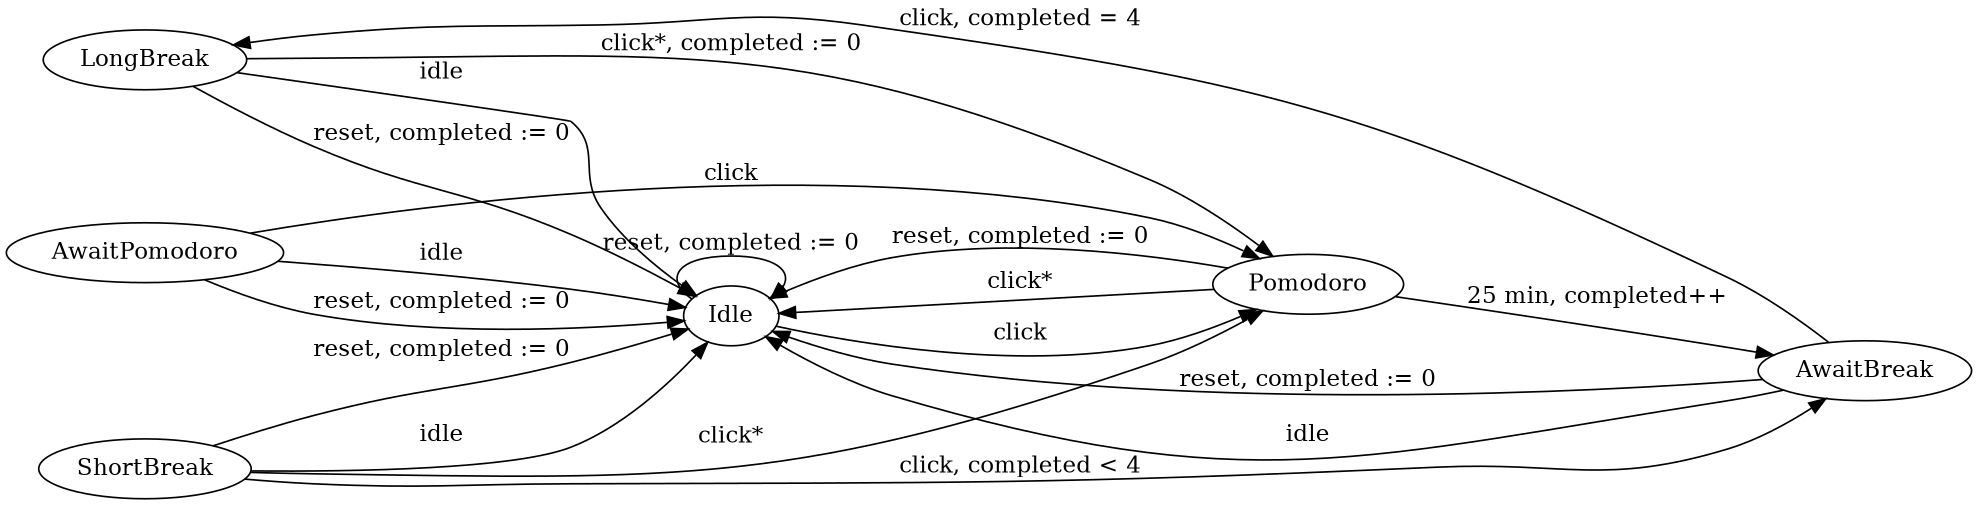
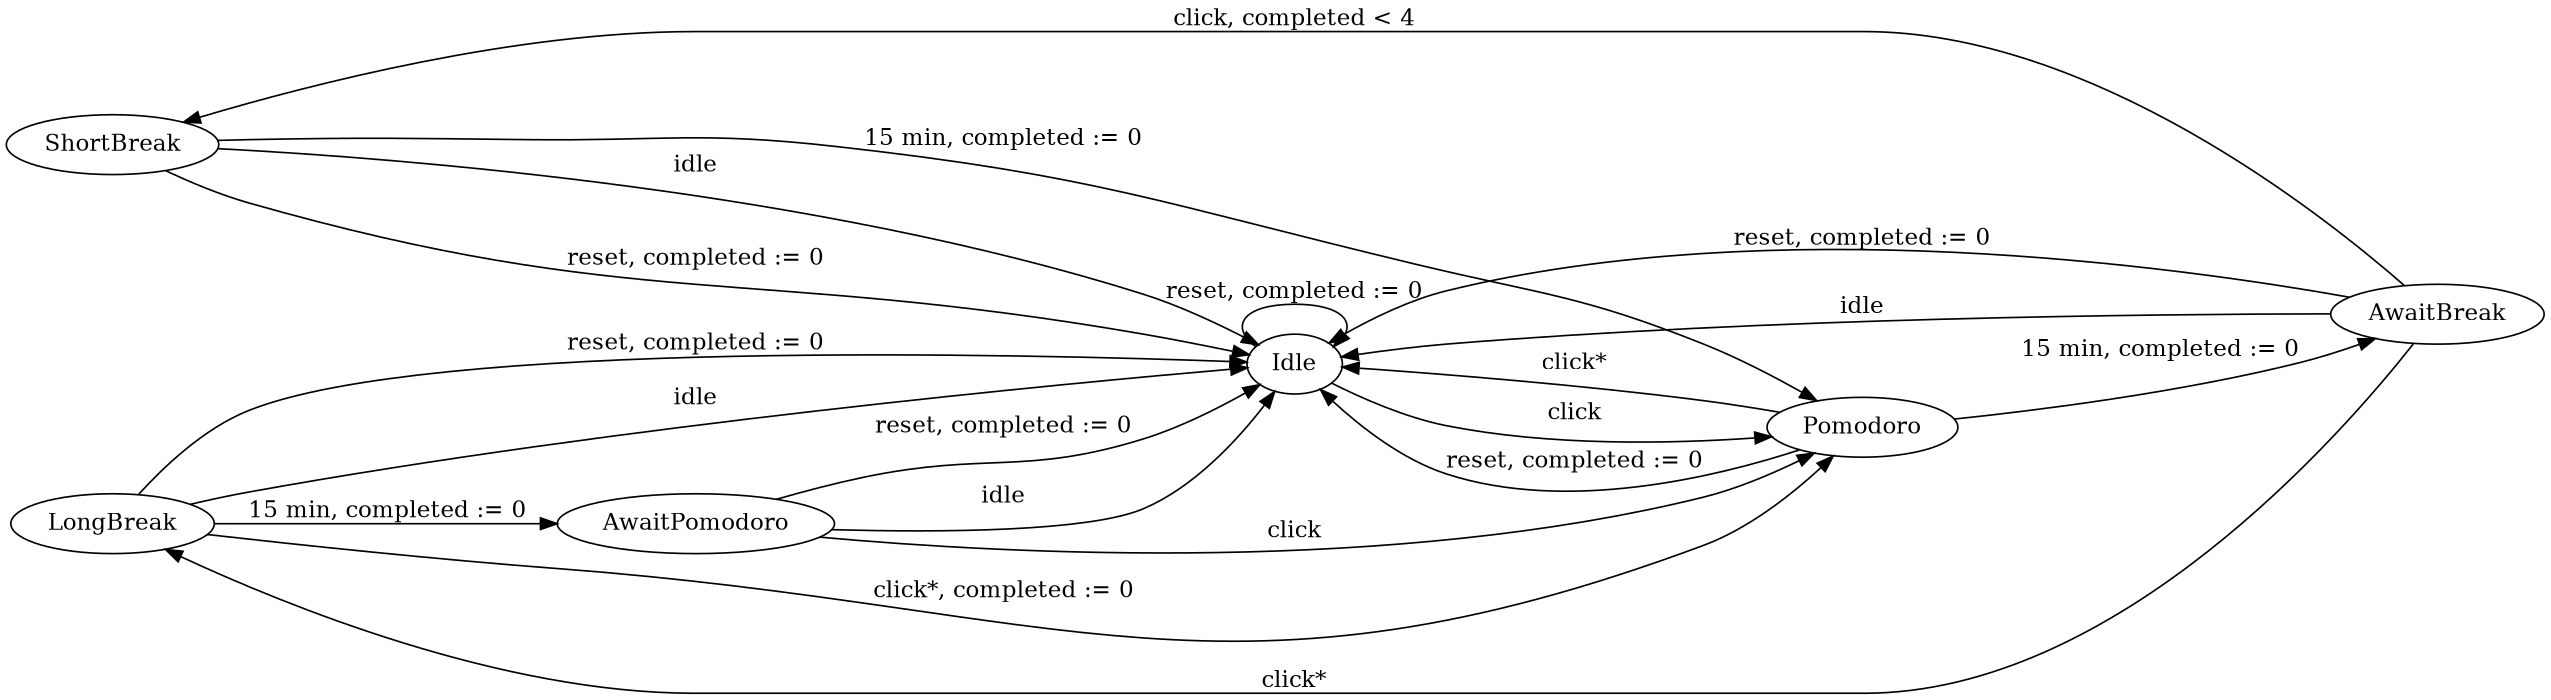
edge "AwaitBreak" -> "LongBreak": label "click, completed = 4" -> "click*"
edge "Pomodoro" -> "AwaitBreak": label "25 min, completed++" -> "15 min, completed := 0"
edge "ShortBreak" -> "Pomodoro": label "click*" -> "15 min, completed := 0"
edge "ShortBreak" -> "AwaitBreak": reversed
edge "LongBreak" -> "AwaitPomodoro": added, label "15 min, completed := 0"
